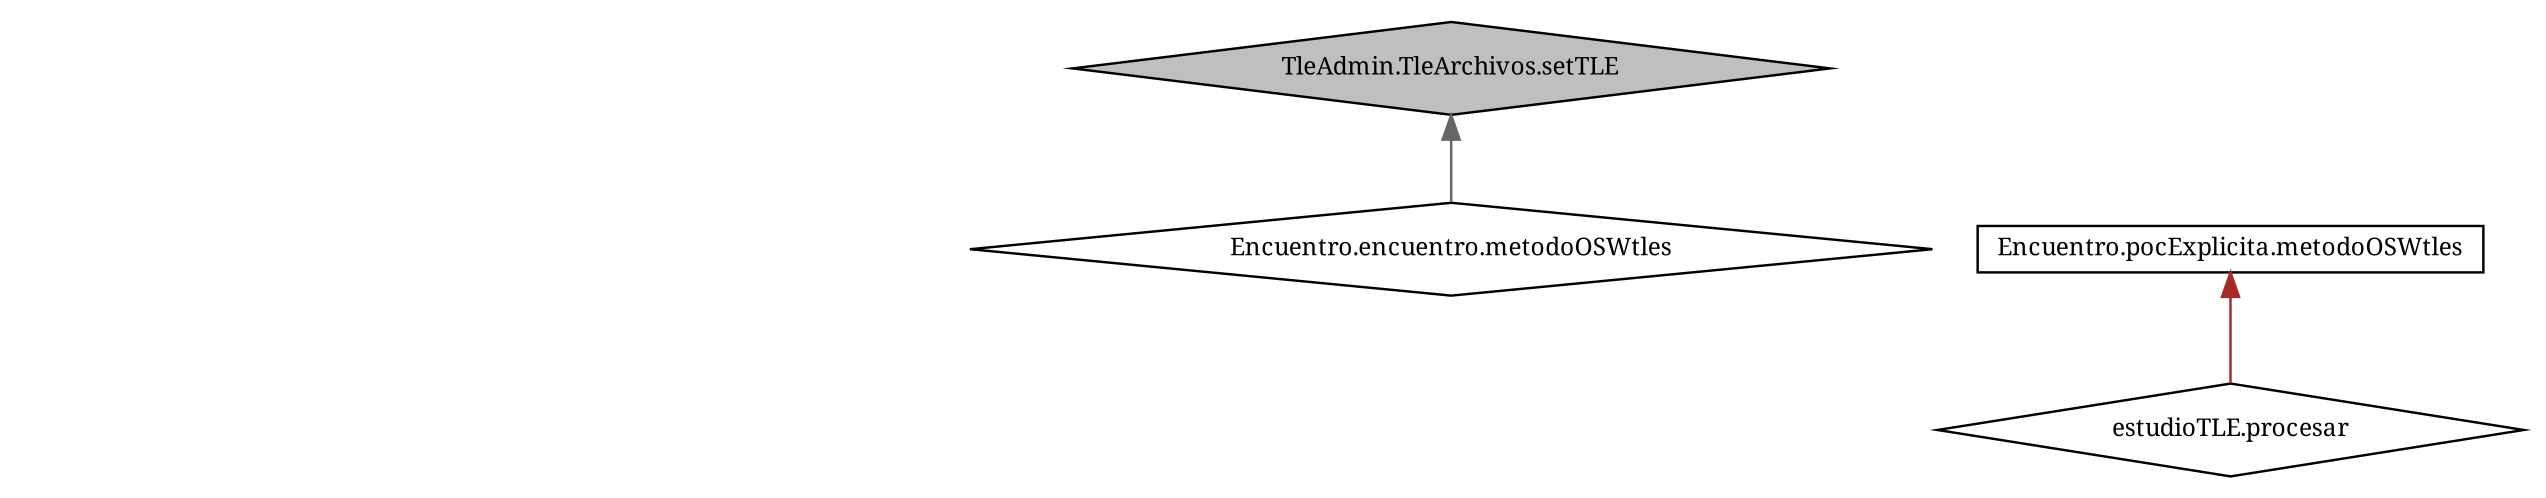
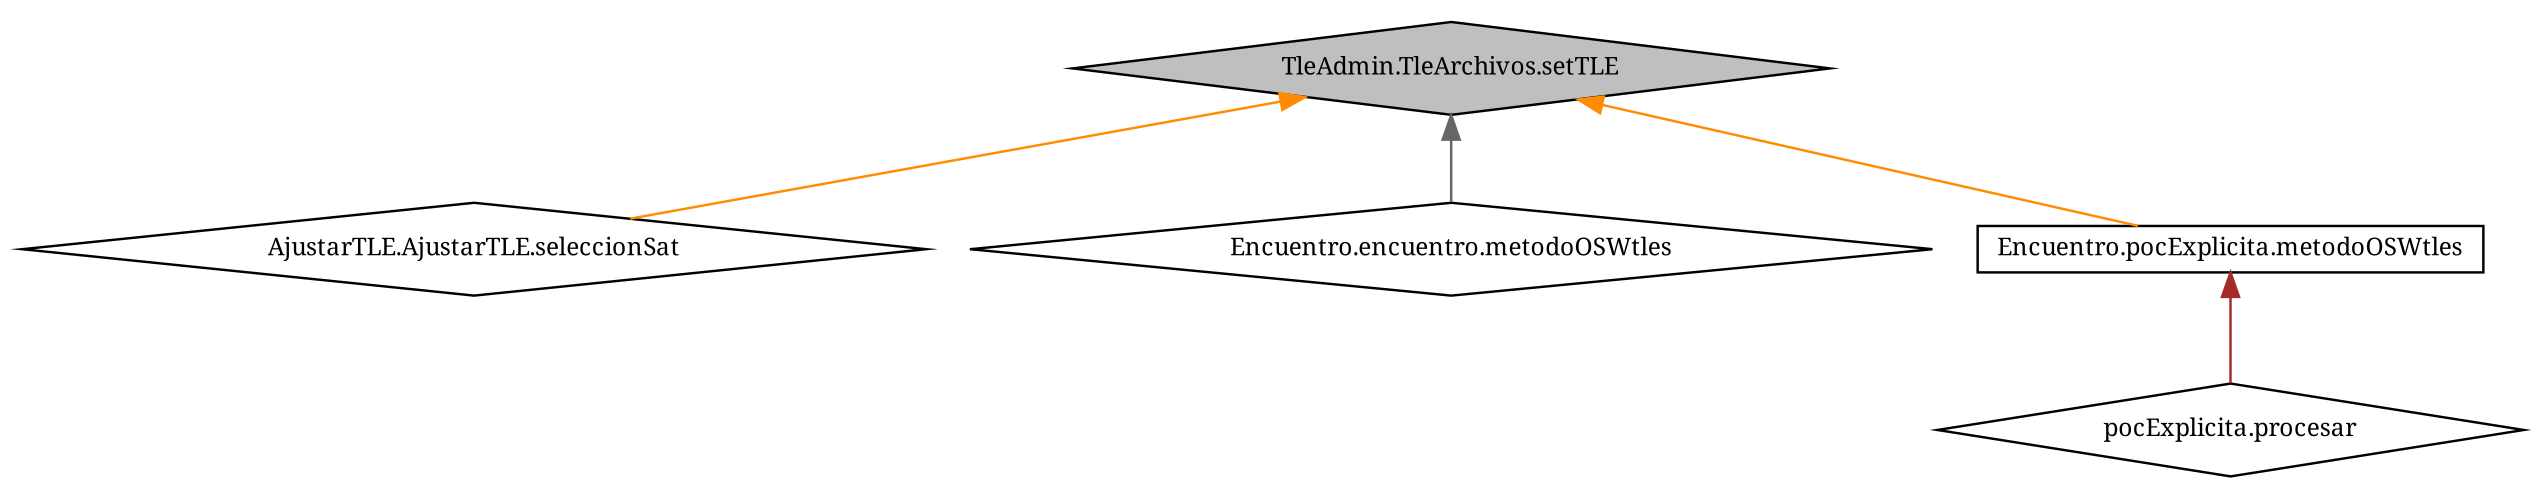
edge "Encuentro.pocExplicita.metodoOSWtles" -> "TleAdmin.TleArchivos.setTLE": added
node "AjustarTLE.AjustarTLE.seleccionSat": added
node "estudioTLE.procesar": label "estudioTLE.procesar" -> "pocExplicita.procesar"
